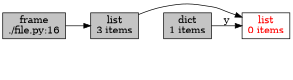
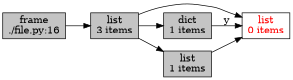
edge "list 3 items" -> "dict 1 items": added
node "list 1 items": added
